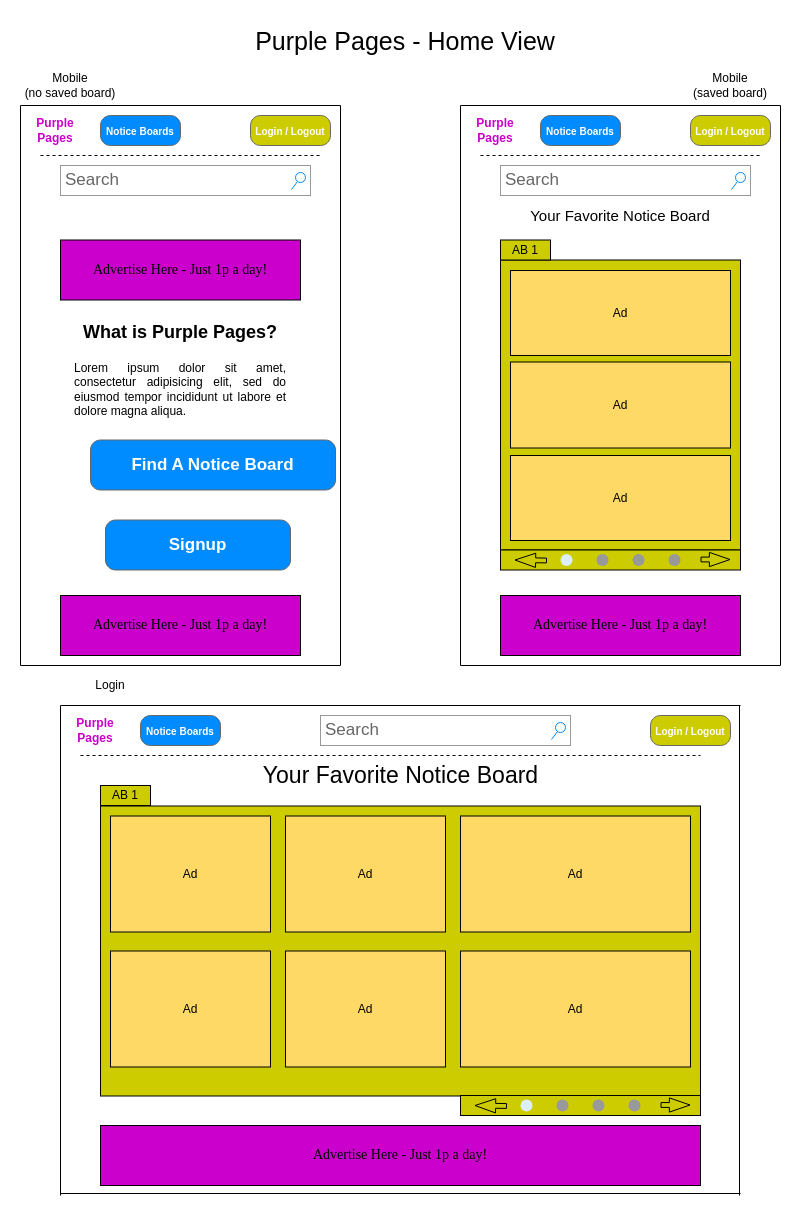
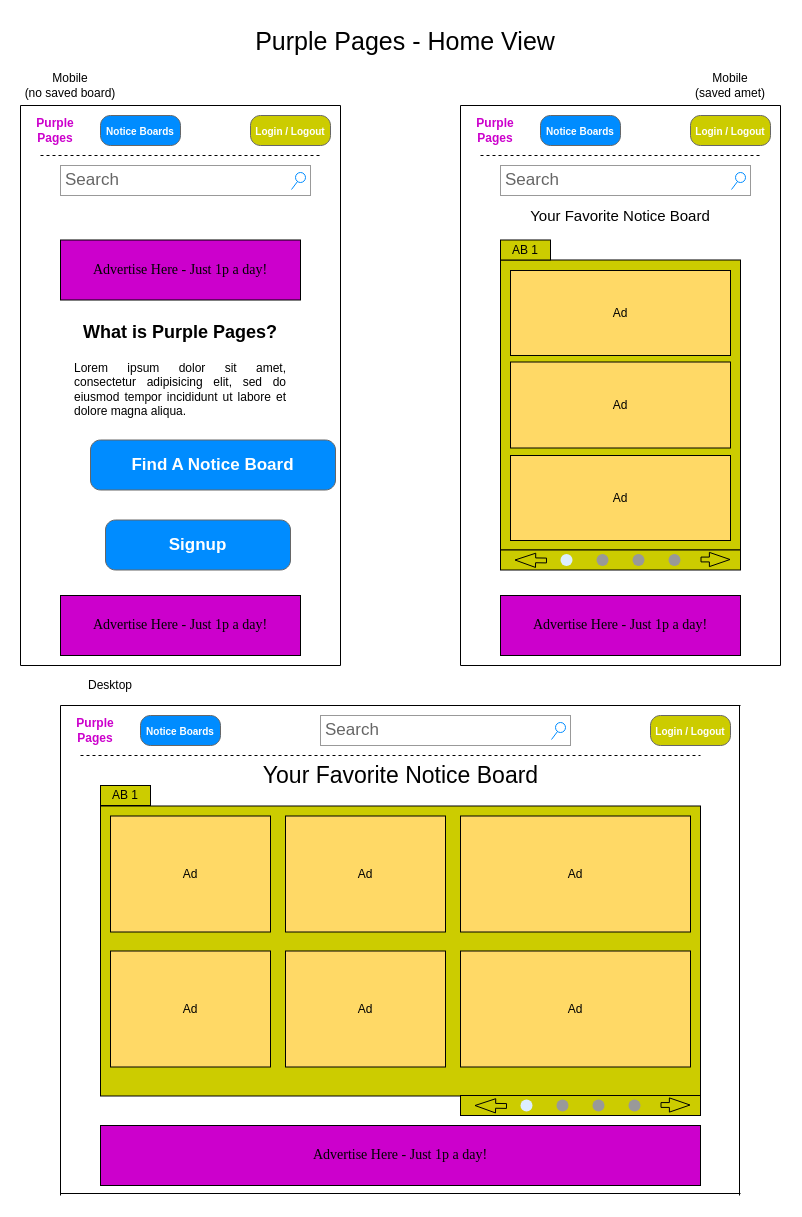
node "Mobile (saved board)": label "Mobile (saved board)" -> "Mobile (saved amet)"
node "Login": label "Login" -> "Desktop"
